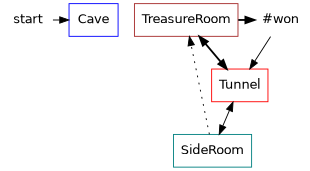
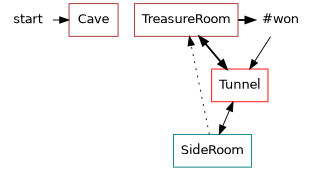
node "Cave": color blue -> brown
